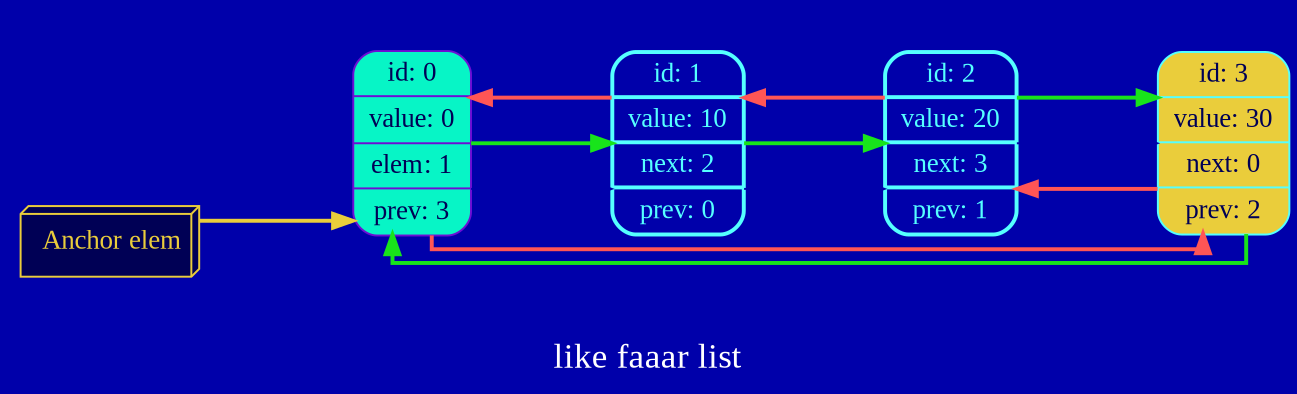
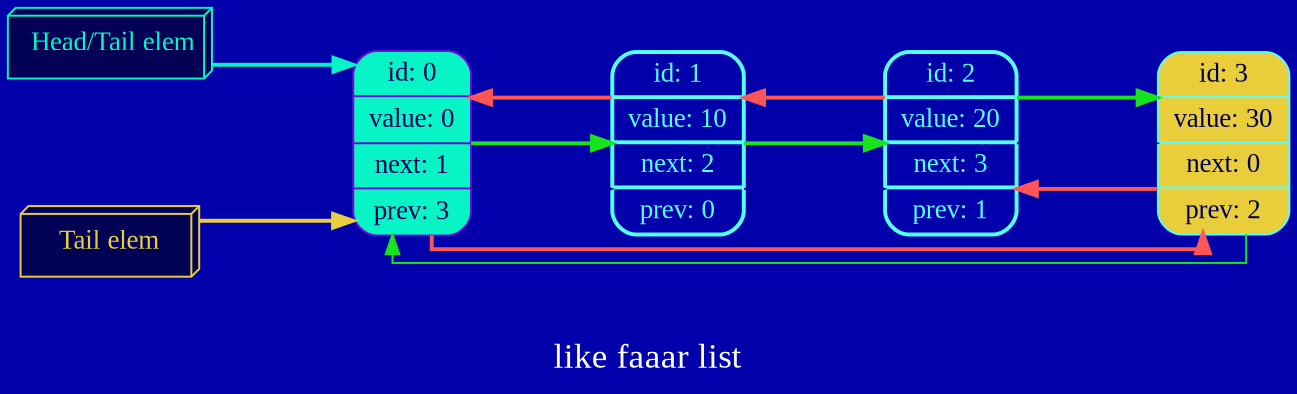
node "Head/Tail elem": added
node "id: 0": text "elem: 1" -> "next: 1"
node "Anchor elem": label "Anchor elem" -> "Tail elem"
edge "id: 3" -> "id: 0": style bold -> solid
